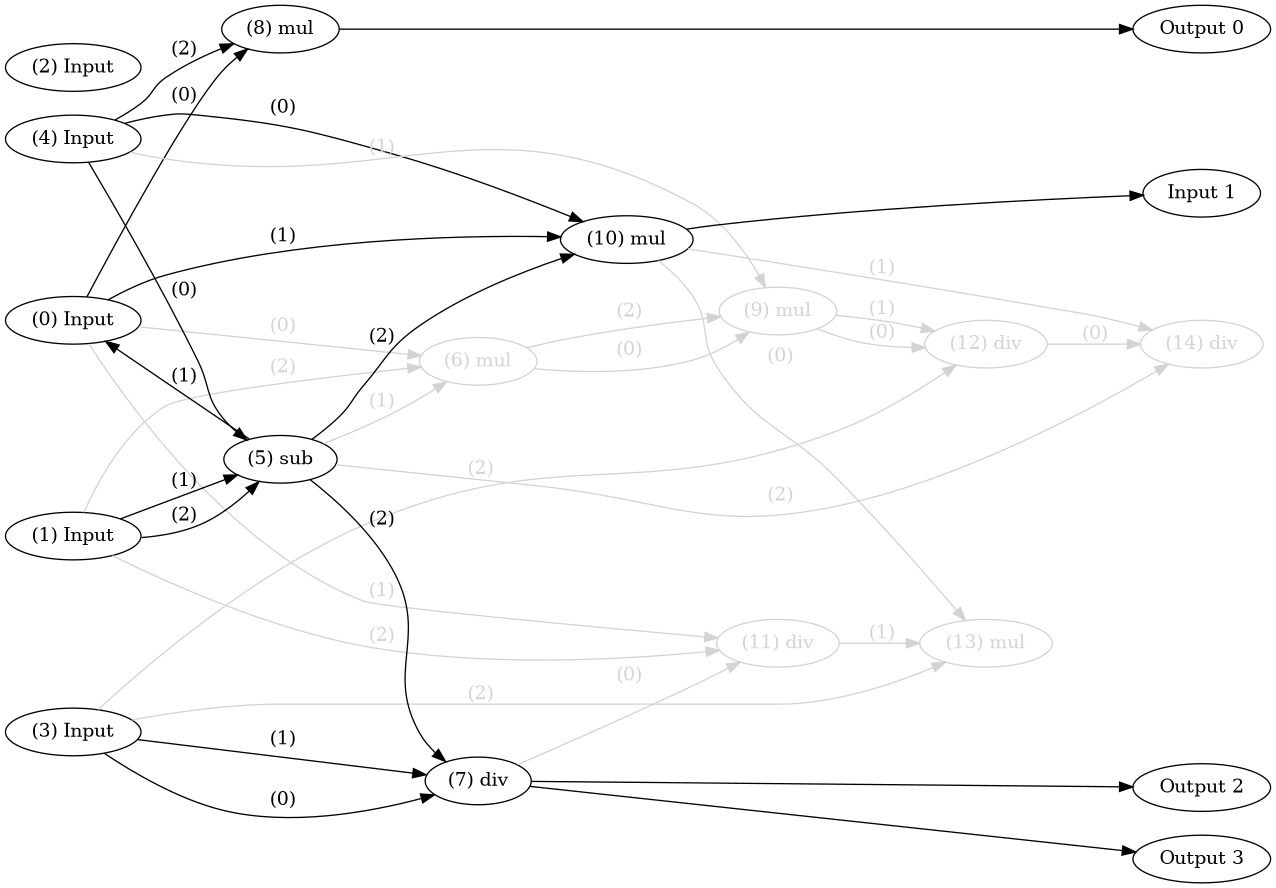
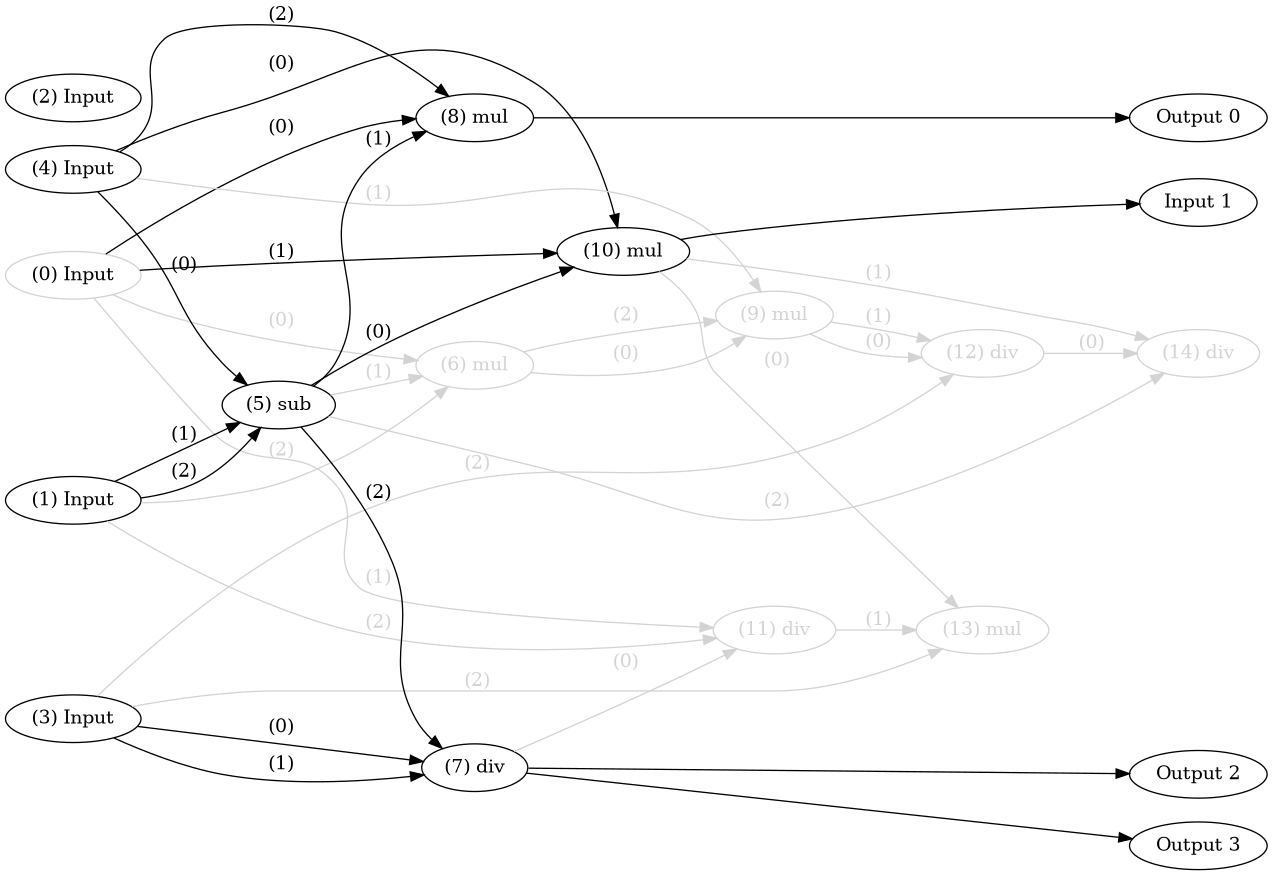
node "(0) Input": color black -> lightgrey
edge "(5) sub" -> "(10) mul": label " (2)" -> " (0)"
edge "(5) sub" -> "(0) Input": now "(5) sub" -> "(8) mul"
